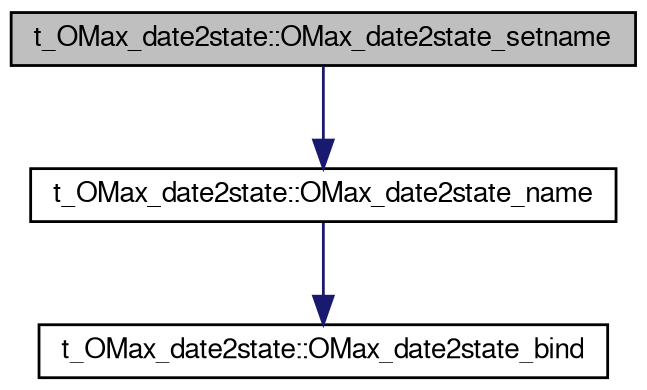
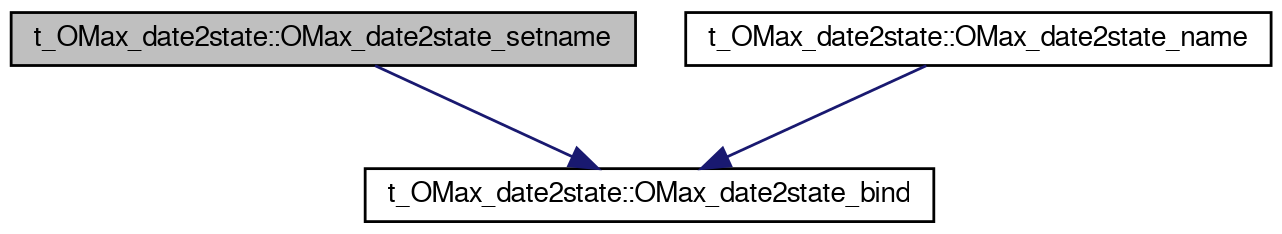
edge "t_OMax_date2state::OMax_date2state_setname" -> "t_OMax_date2state::OMax_date2state_name": now "t_OMax_date2state::OMax_date2state_setname" -> "t_OMax_date2state::OMax_date2state_bind"
